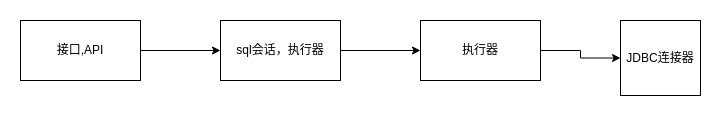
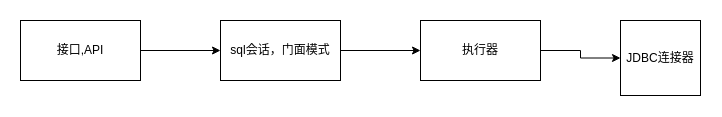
node "sql会话，执行器": label "sql会话，执行器" -> "sql会话，门面模式"
